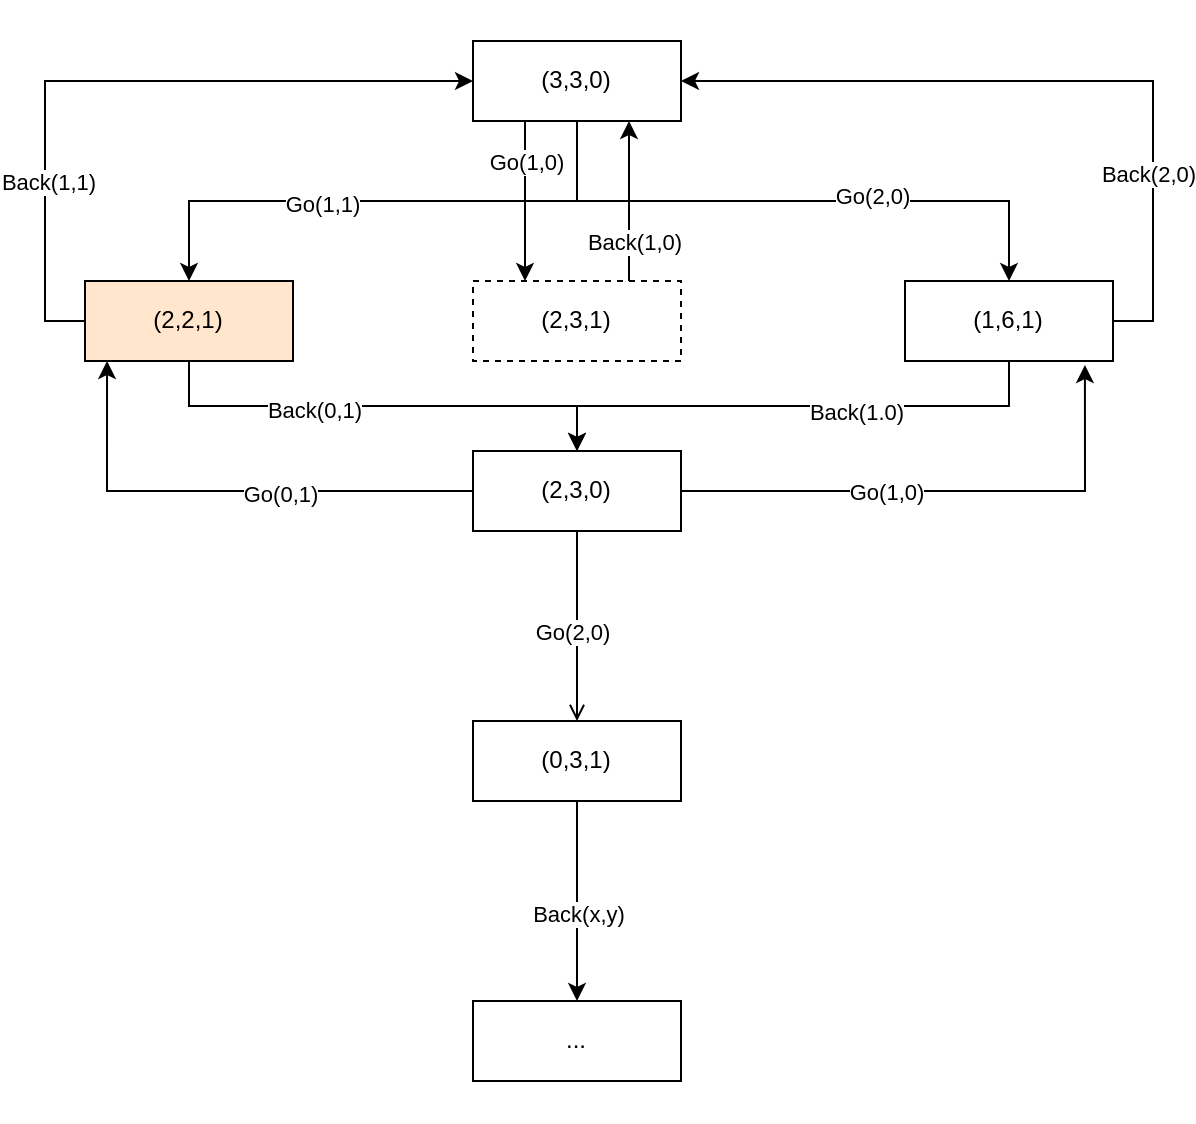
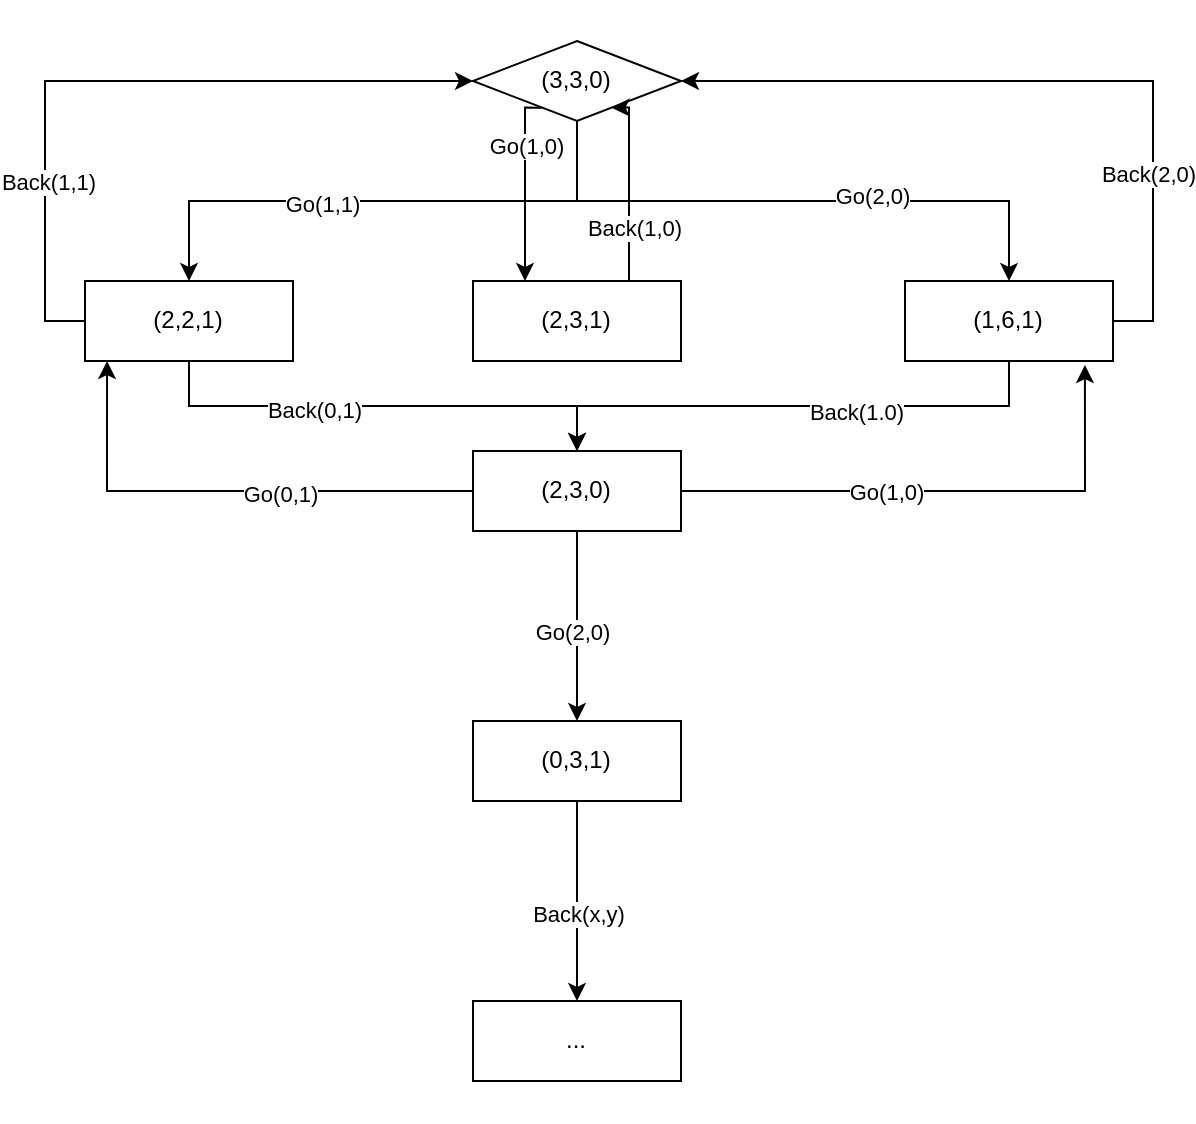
node "(3,3,0)": shape rectangle -> diamond
node "(2,2,1)": fillcolor #ffe6cc -> #ffffff
node "(2,3,1)": style dashed -> solid
edge "(2,3,0)" -> "(0,3,1)": arrowhead open -> classic
